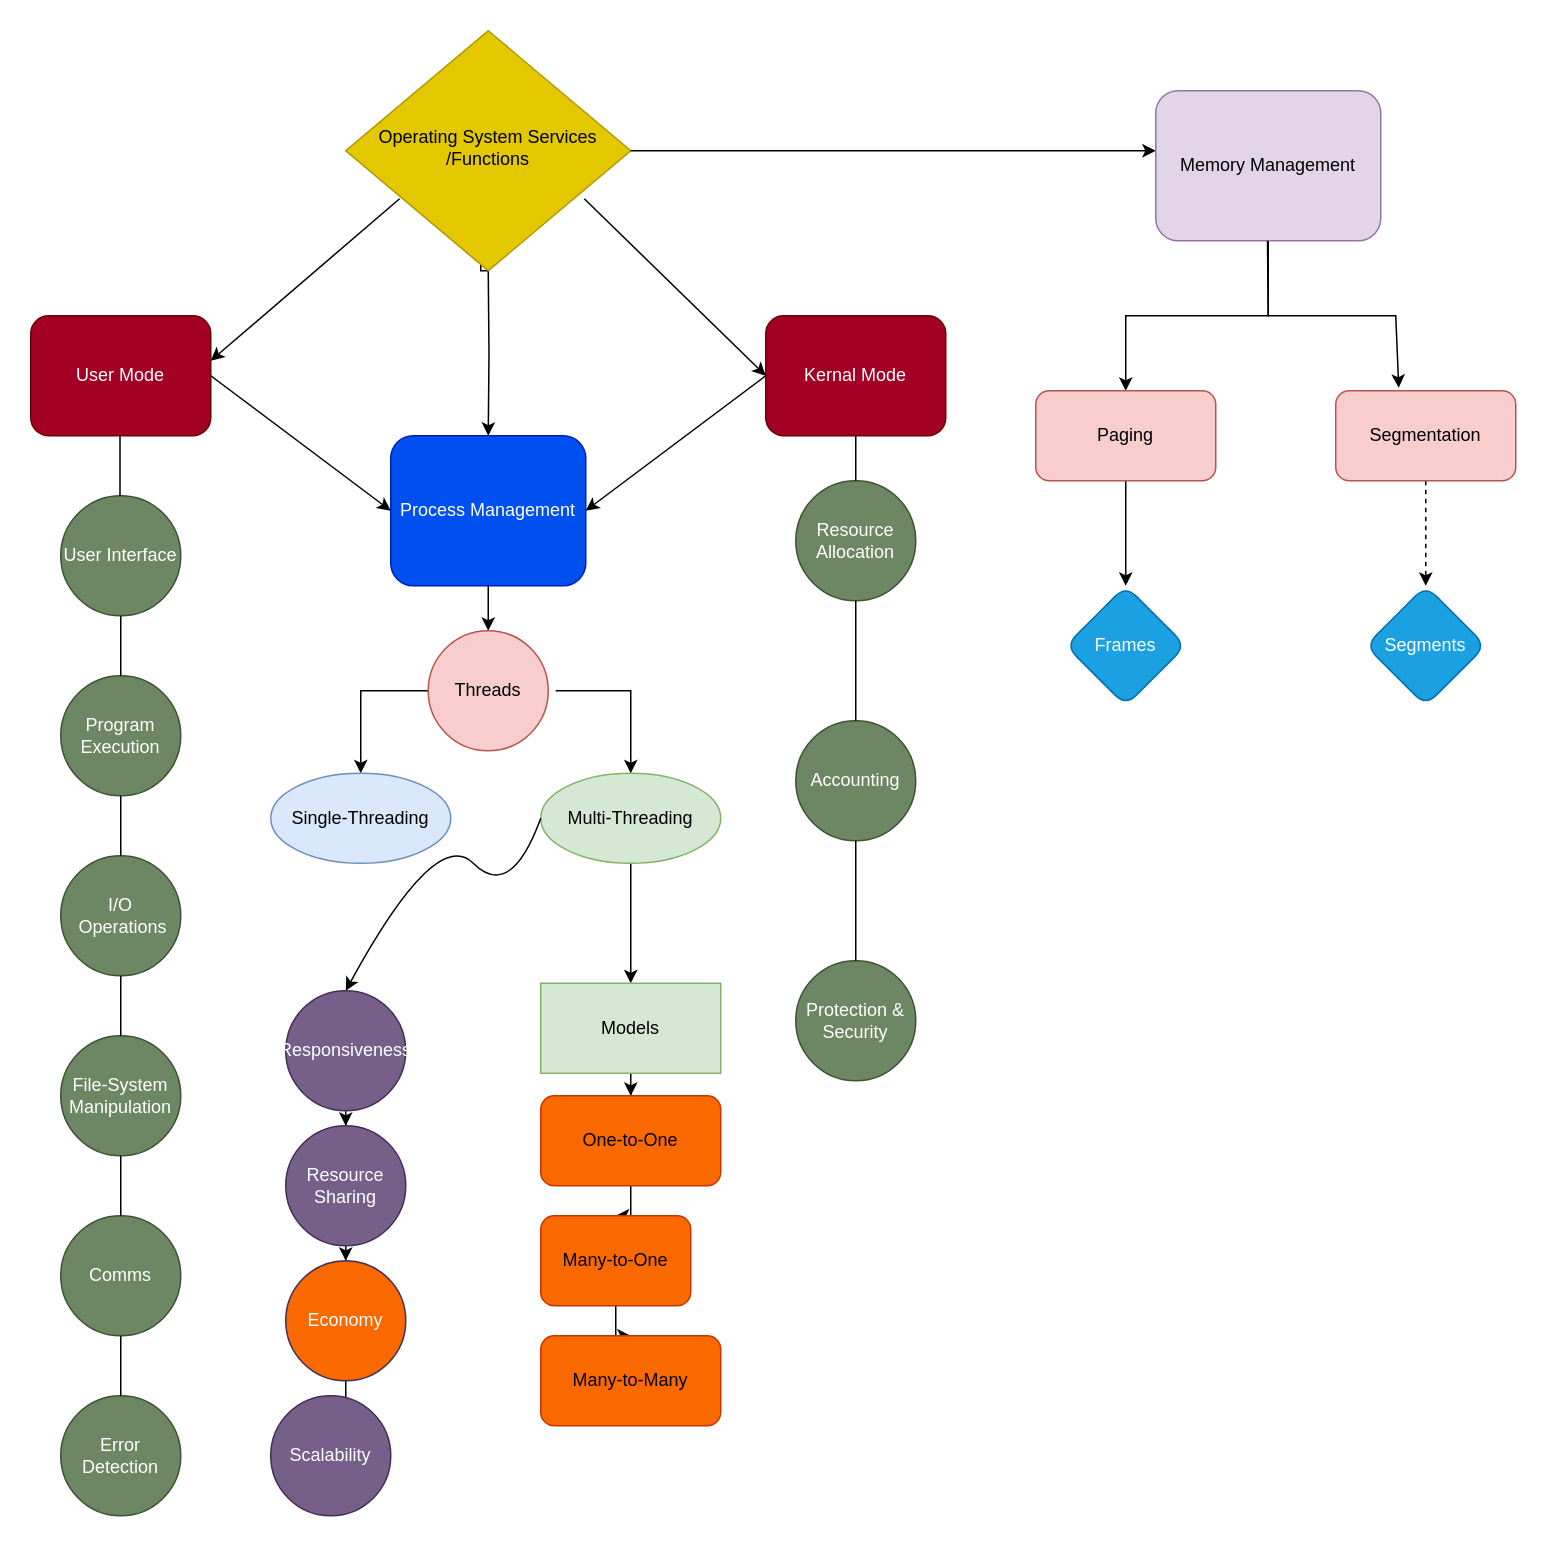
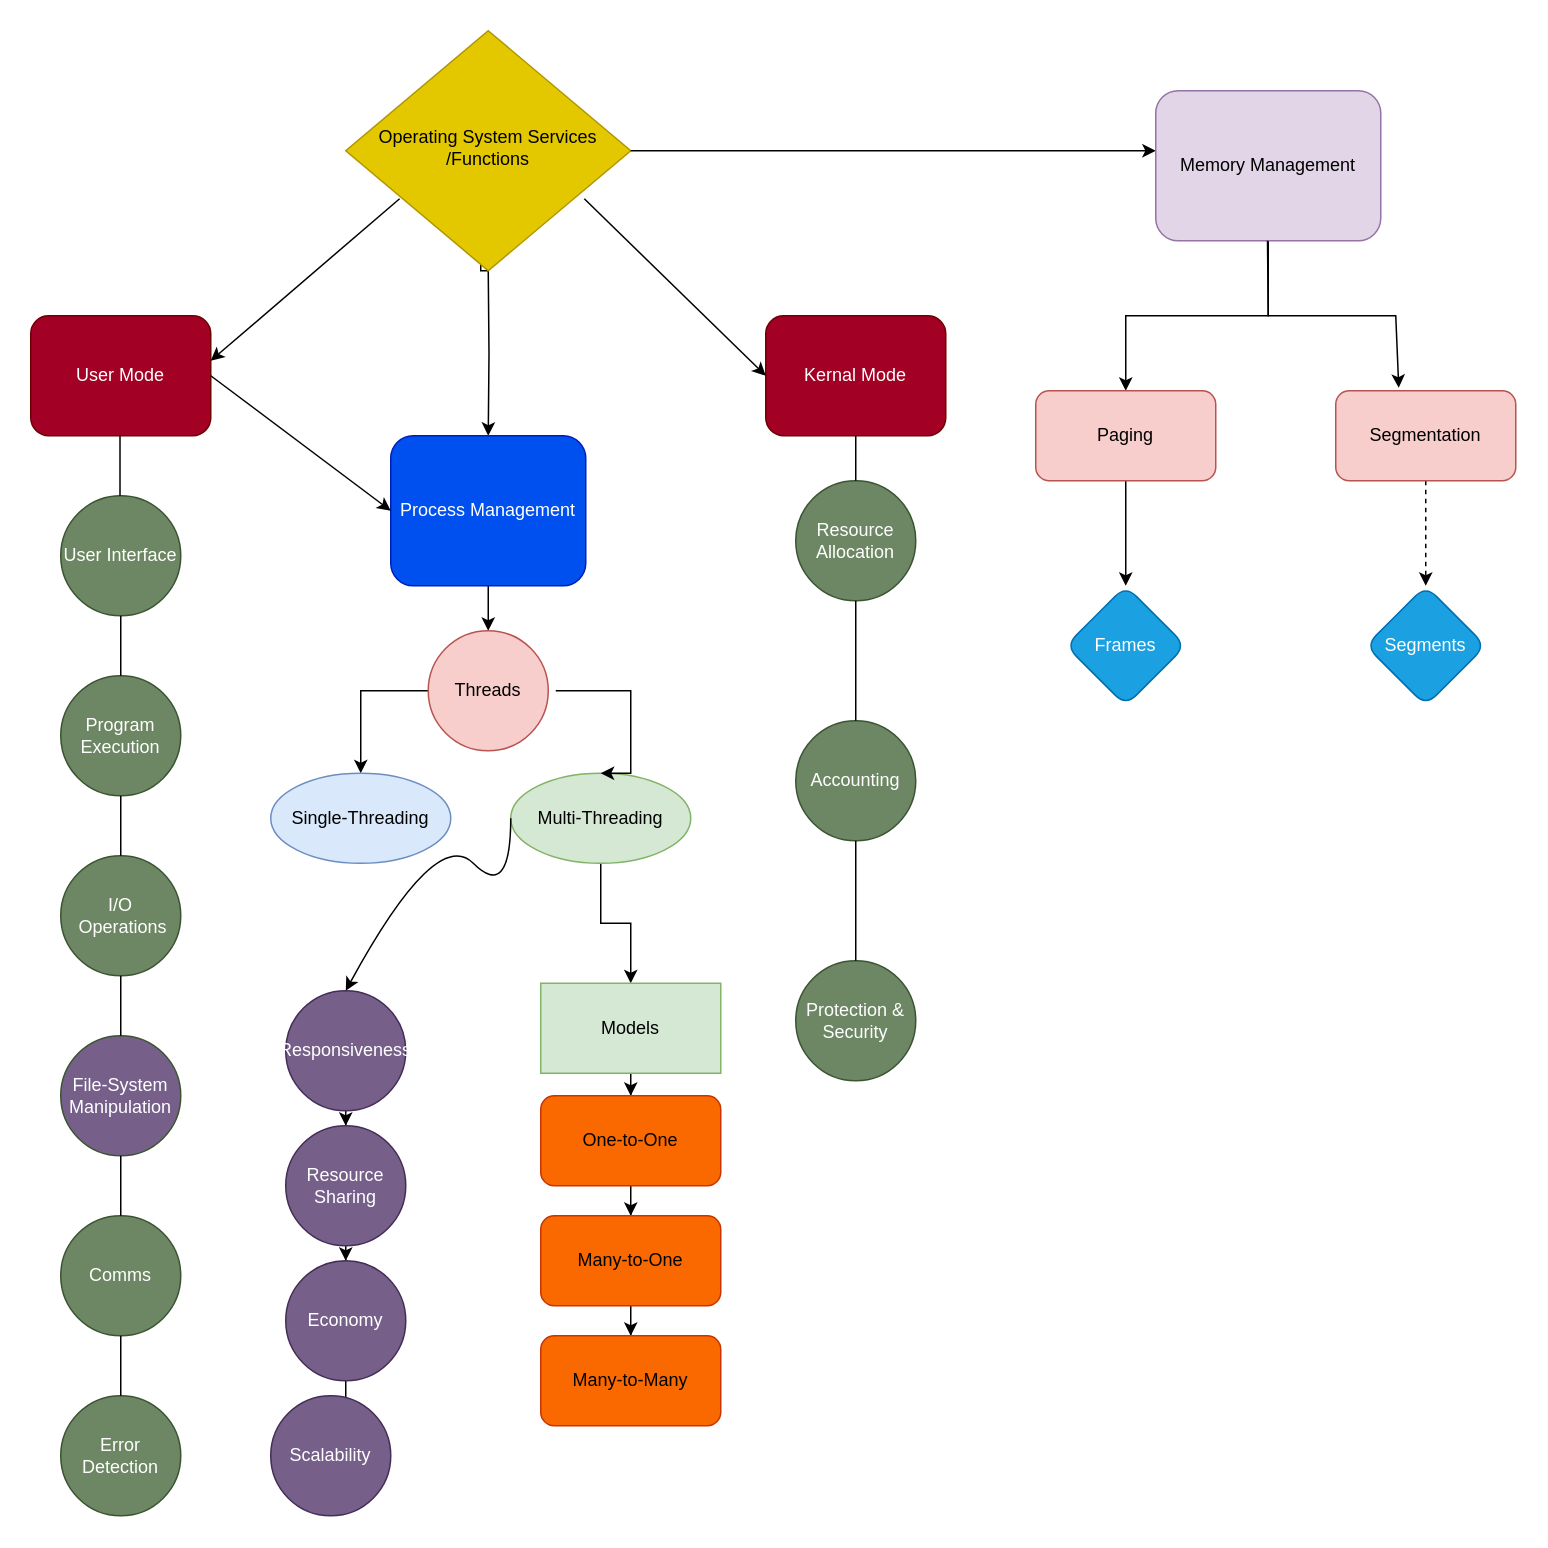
edge "Kernal Mode" -> "Process Management": removed
node "Multi-Threading": moved (631, 818) -> (601, 818)
node "File-System Manipulation": fillcolor #6d8764 -> #76608a
node "Many-to-One": size 150x90 -> 180x90
node "Economy": fillcolor #fa6800 -> #76608a
